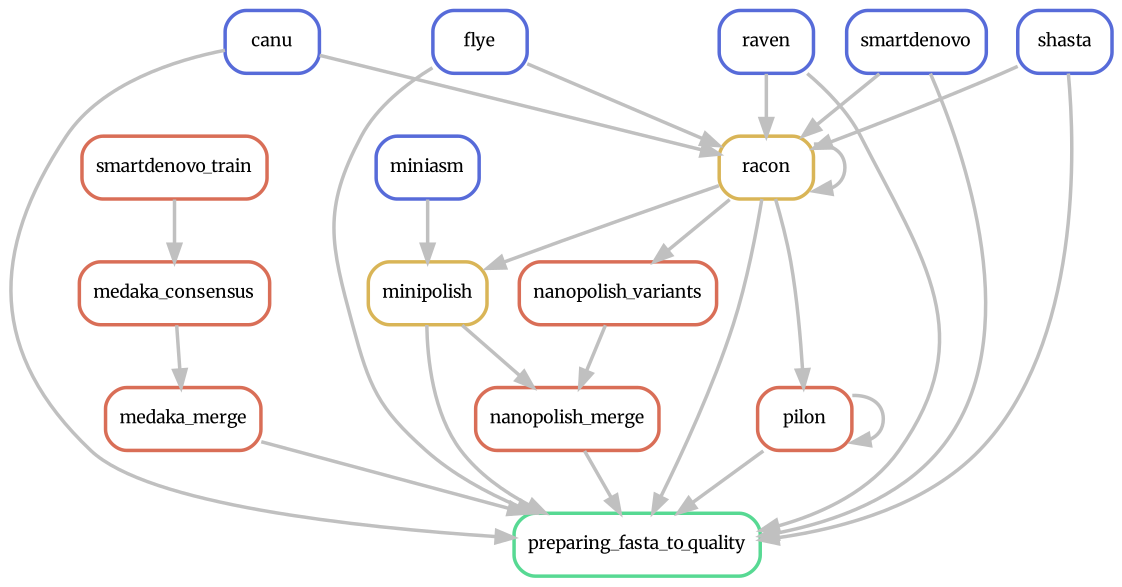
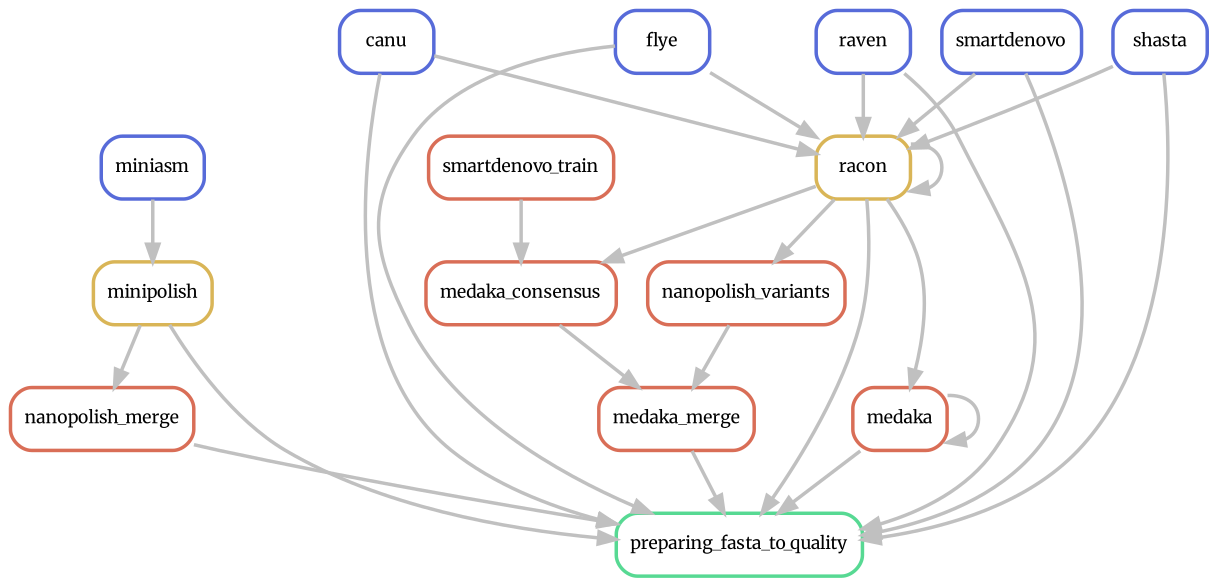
edge "racon" -> "minipolish": now "racon" -> "medaka_consensus"
edge "nanopolish_variants" -> "nanopolish_merge": now "nanopolish_variants" -> "medaka_merge"
node "pilon": label "pilon" -> "medaka"
